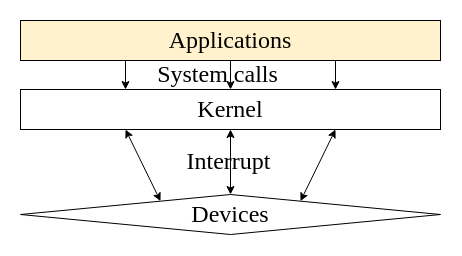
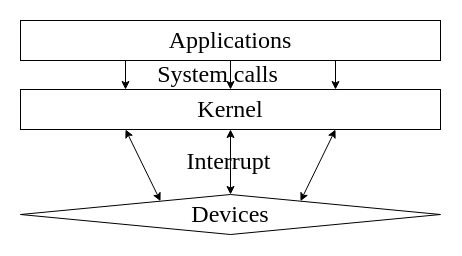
node "Applications": fillcolor #fff2cc -> #ffffff
